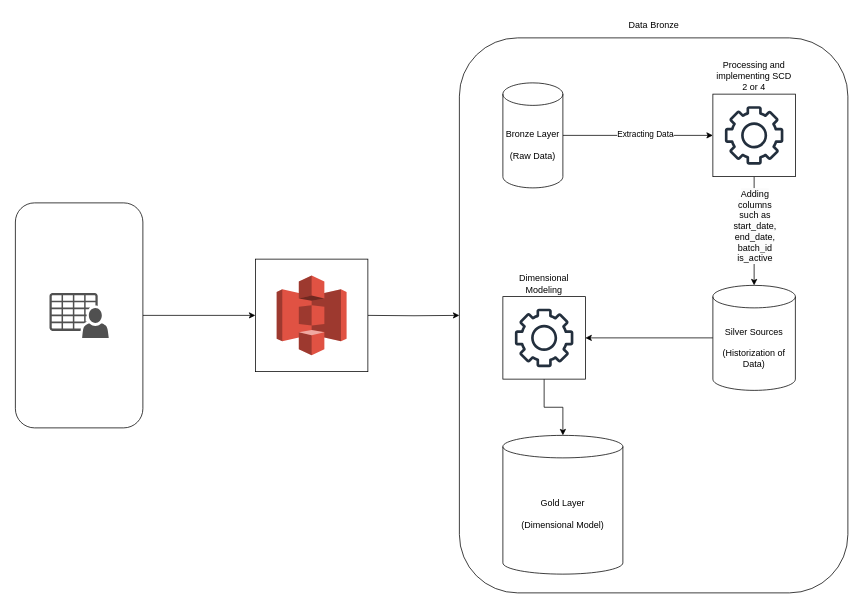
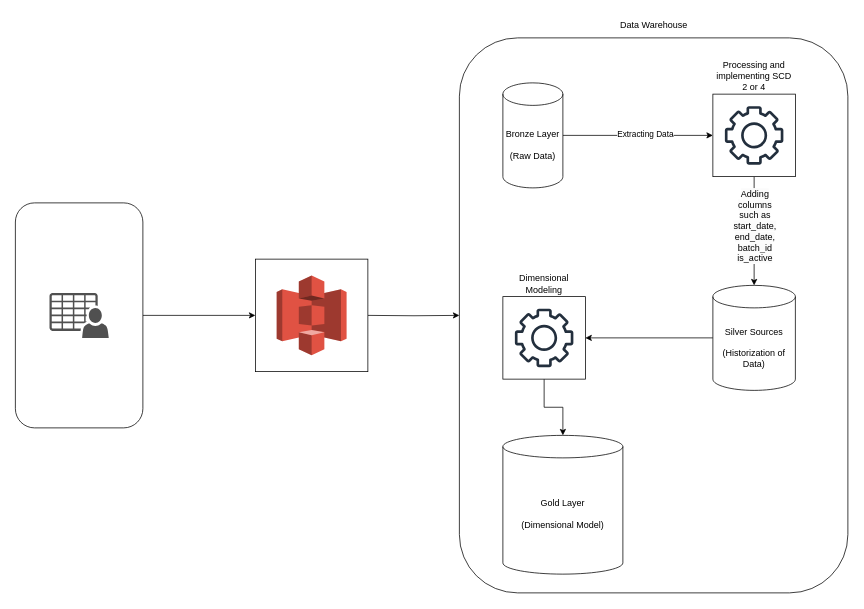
node "Data Bronze": label "Data Bronze" -> "Data Warehouse"
